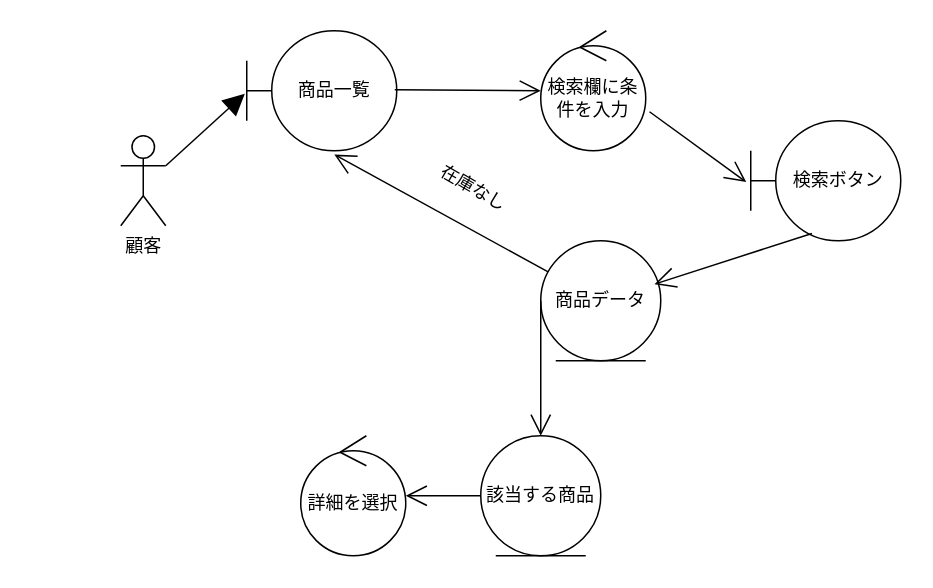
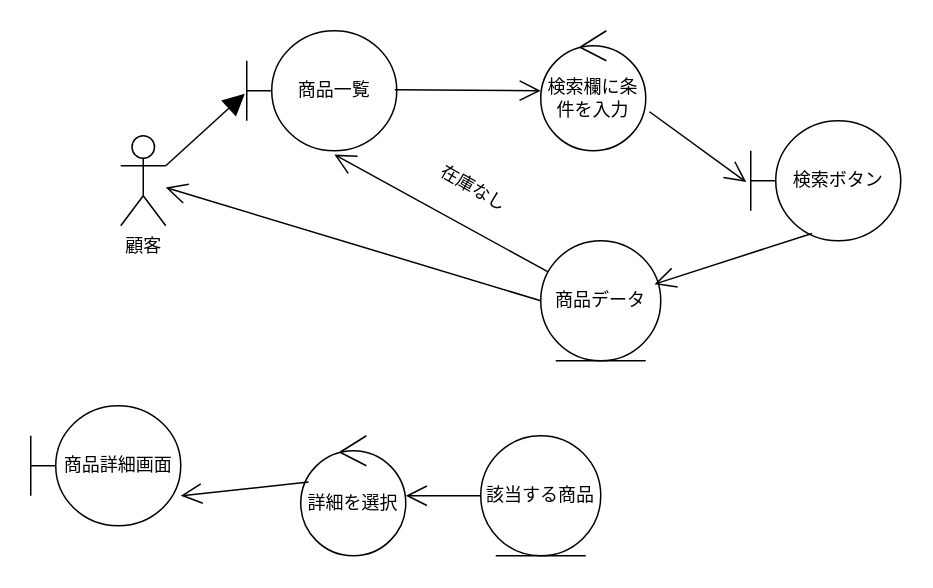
edge "商品データ" -> "該当する商品": now "商品データ" -> "顧客"
node "商品詳細画面": added
edge "詳細を選択" -> "商品詳細画面": added
